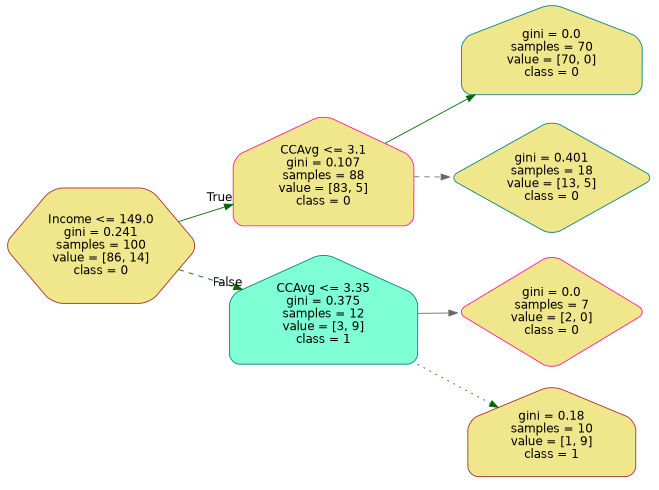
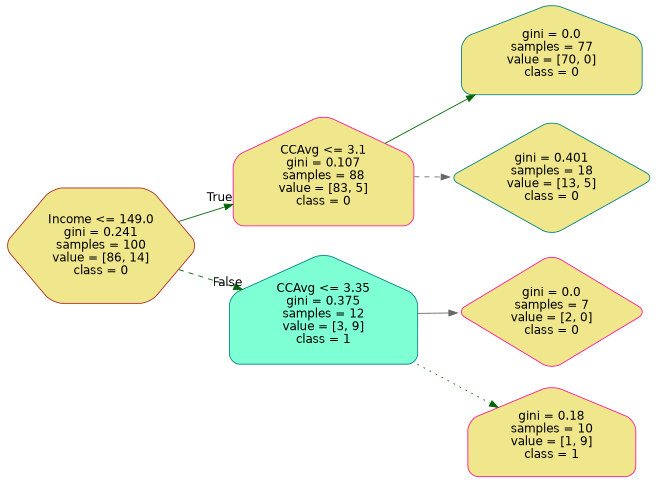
node "gini = 0.0 samples = 70 value = [70, 0] class = 0": label "gini = 0.0 samples = 70 value = [70, 0] class = 0" -> "gini = 0.0 samples = 77 value = [70, 0] class = 0"
node "gini = 0.18 samples = 10 value = [1, 9] class = 1": color brown -> deeppink
